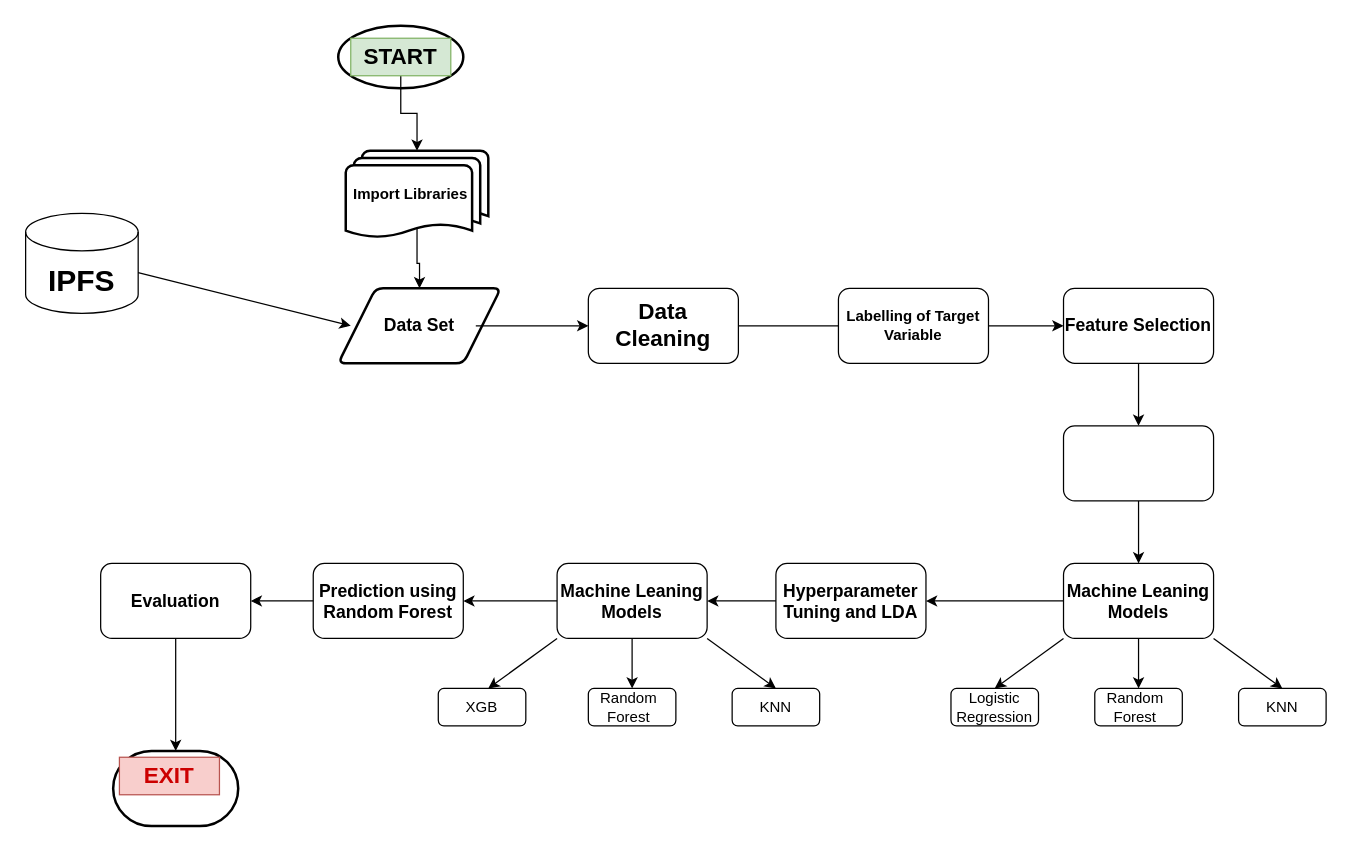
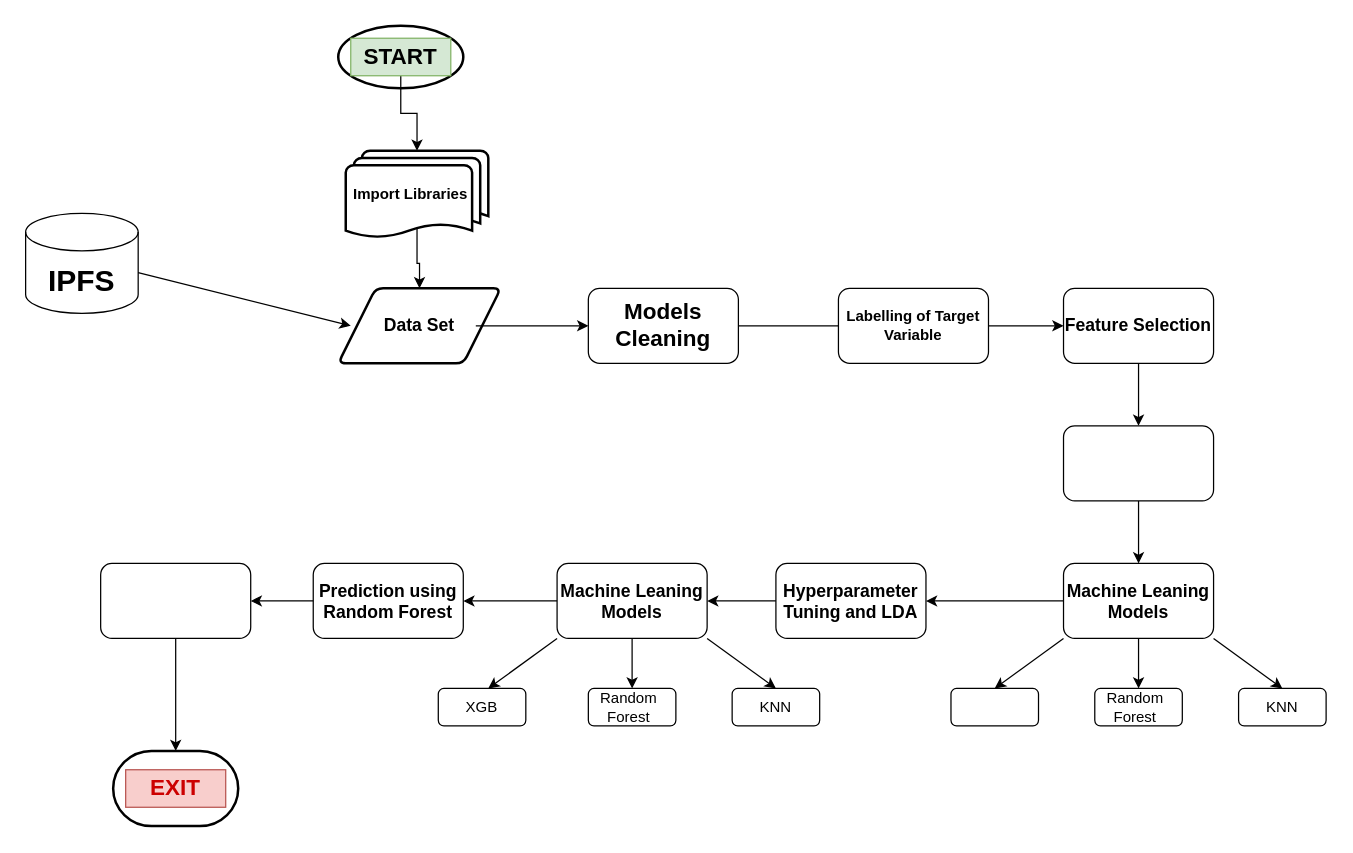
node "Data Cleaning": label "Data Cleaning" -> "Models Cleaning"
node "Evaluation": removed
node "Logistic Regression": removed
node "EXIT": moved (169, 776) -> (176, 788)
